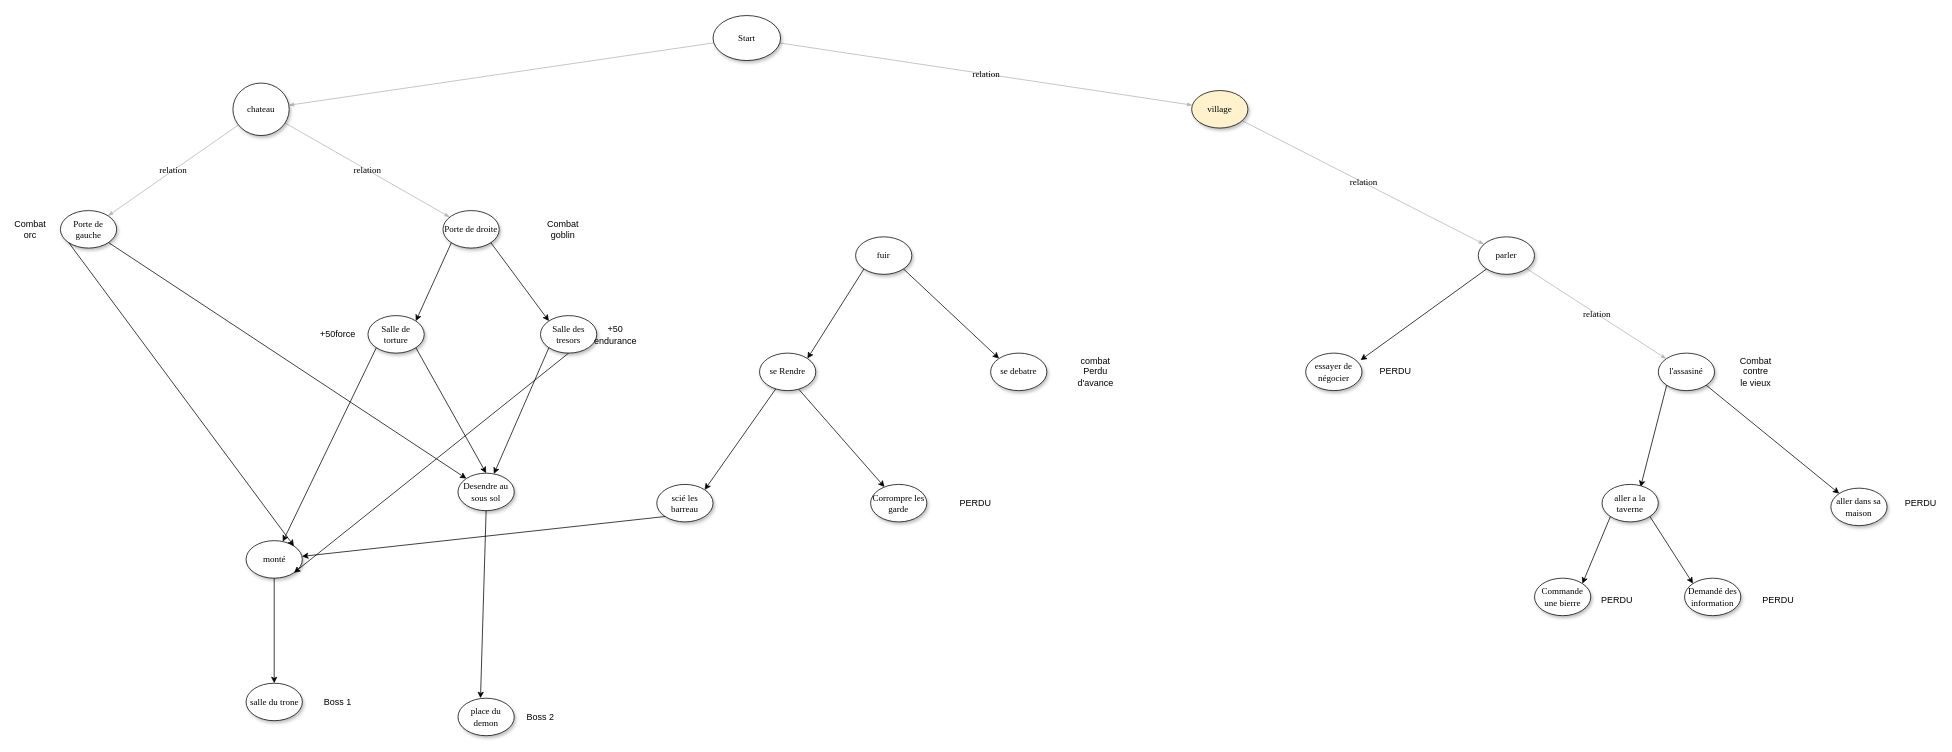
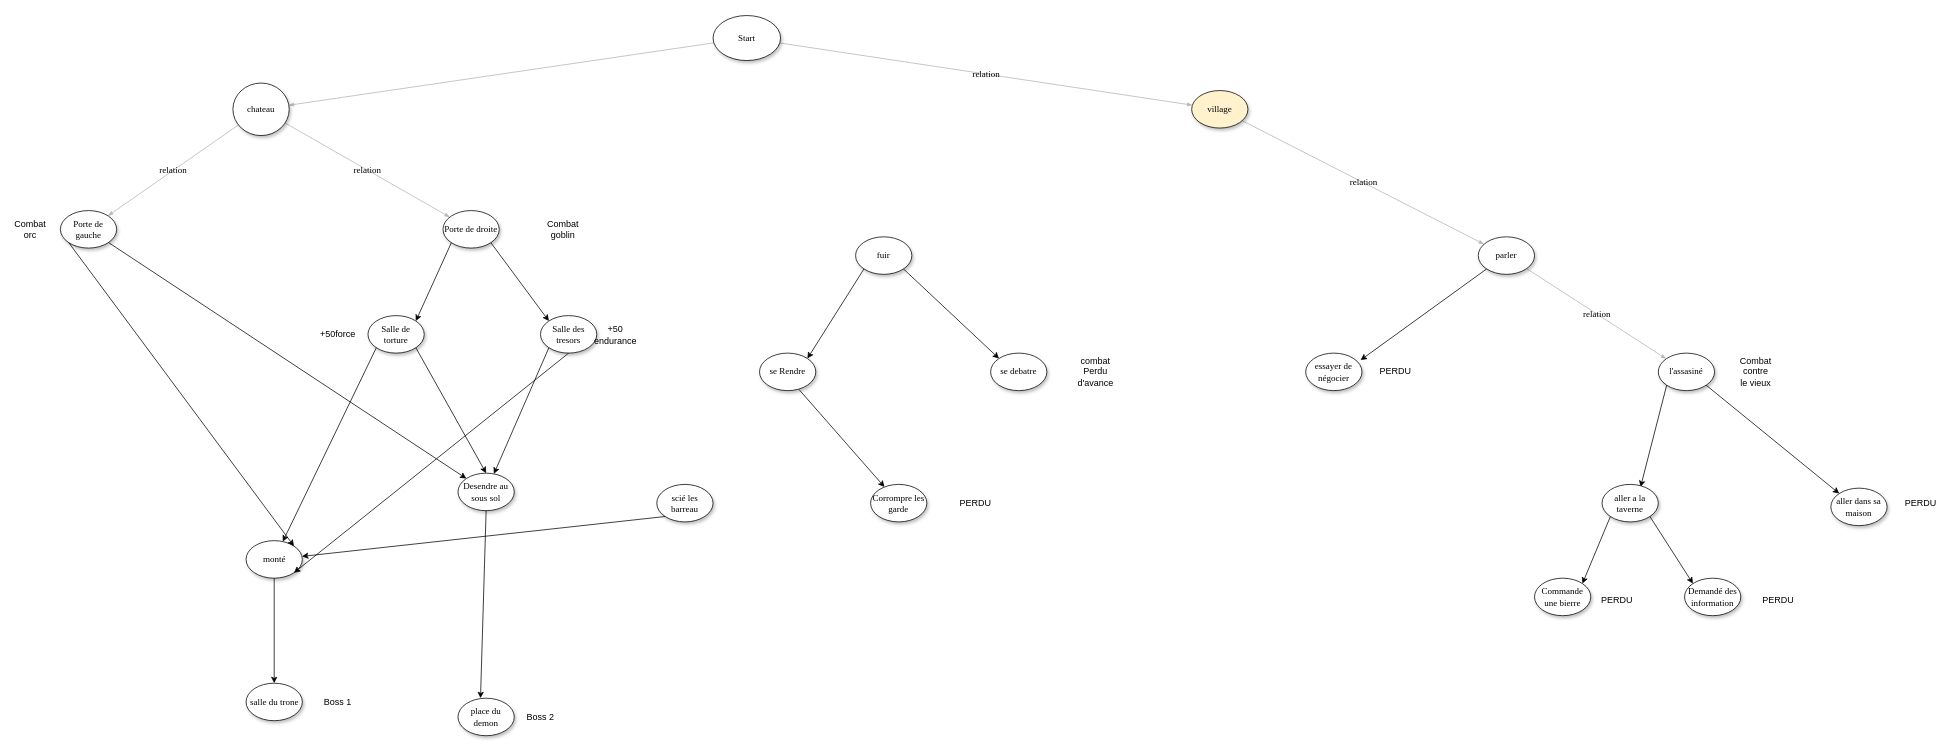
edge "se Rendre" -> "scié les barreau": removed
